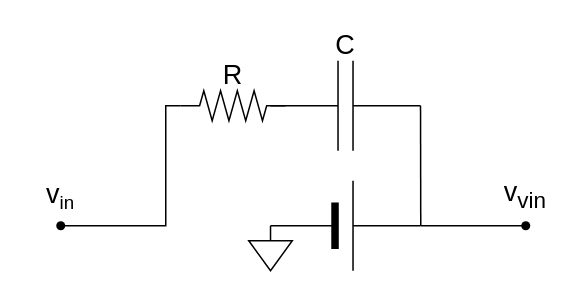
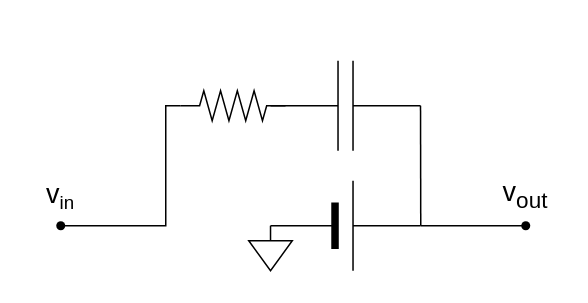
node "C": removed
node "R": removed
node "vvin": label "vvin" -> "vout"
